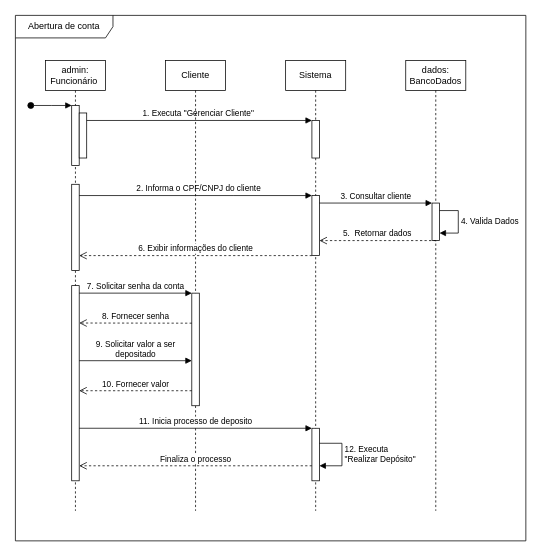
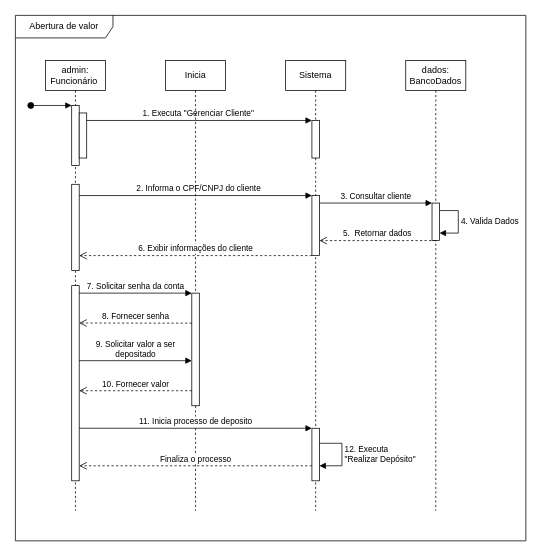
node "Abertura de conta": label "Abertura de conta" -> "Abertura de valor"
node "Cliente": label "Cliente" -> "Inicia"
